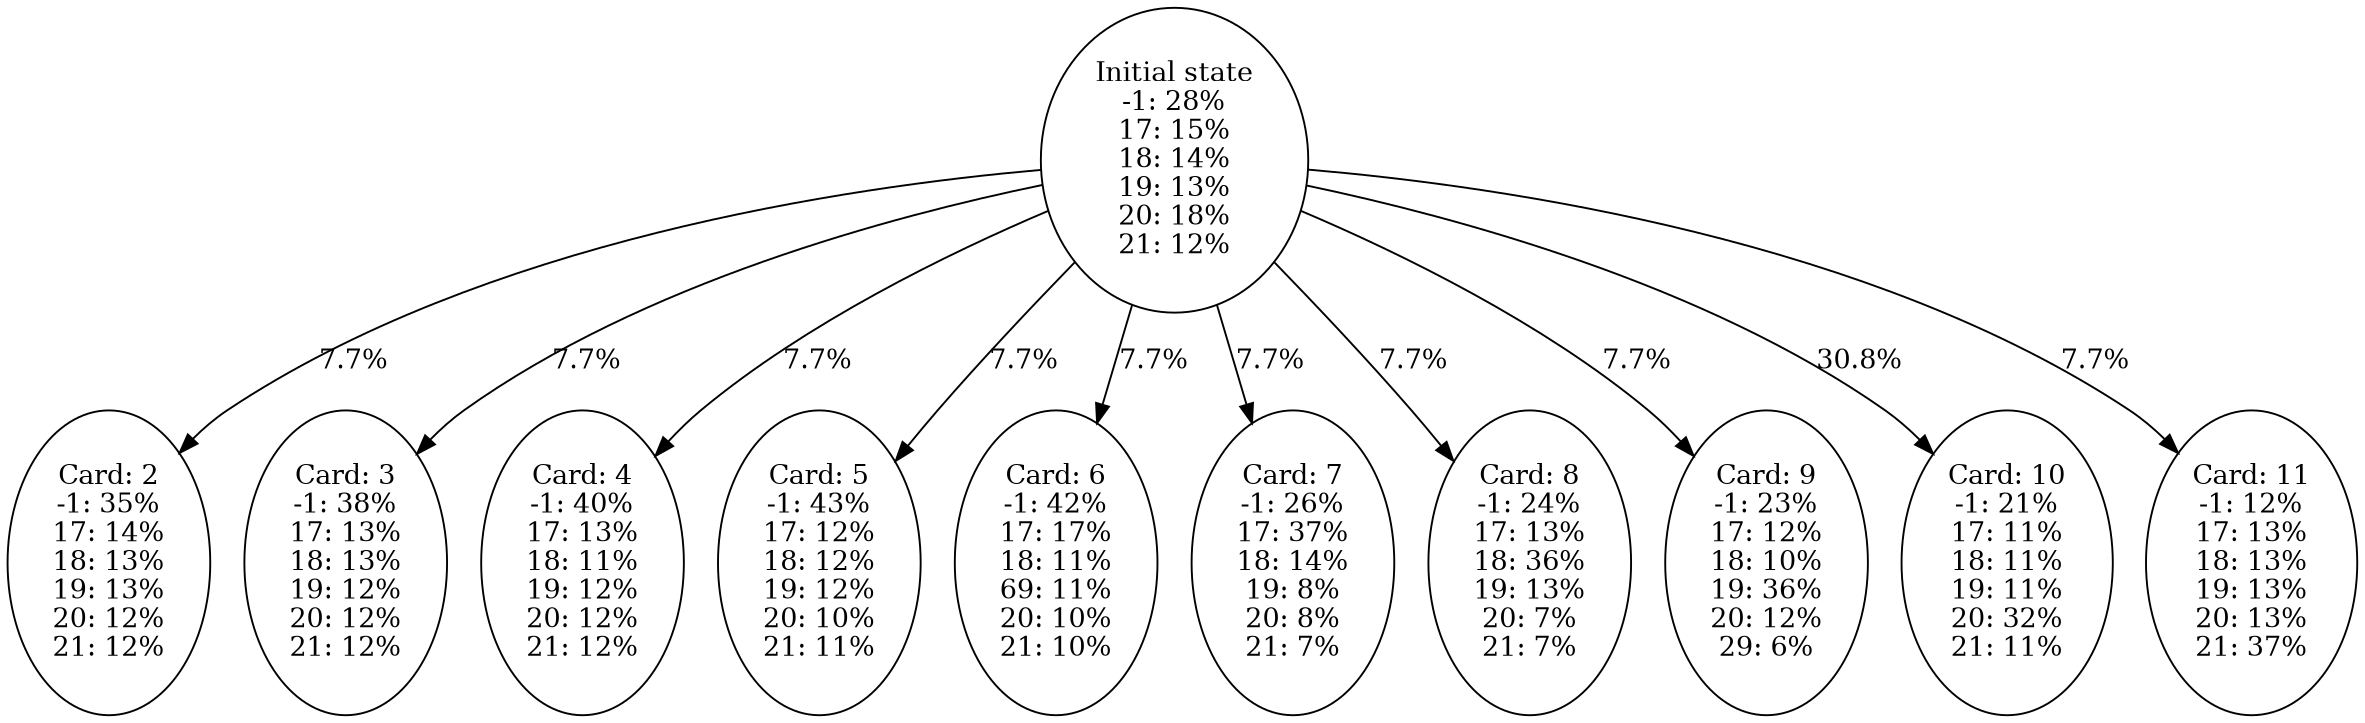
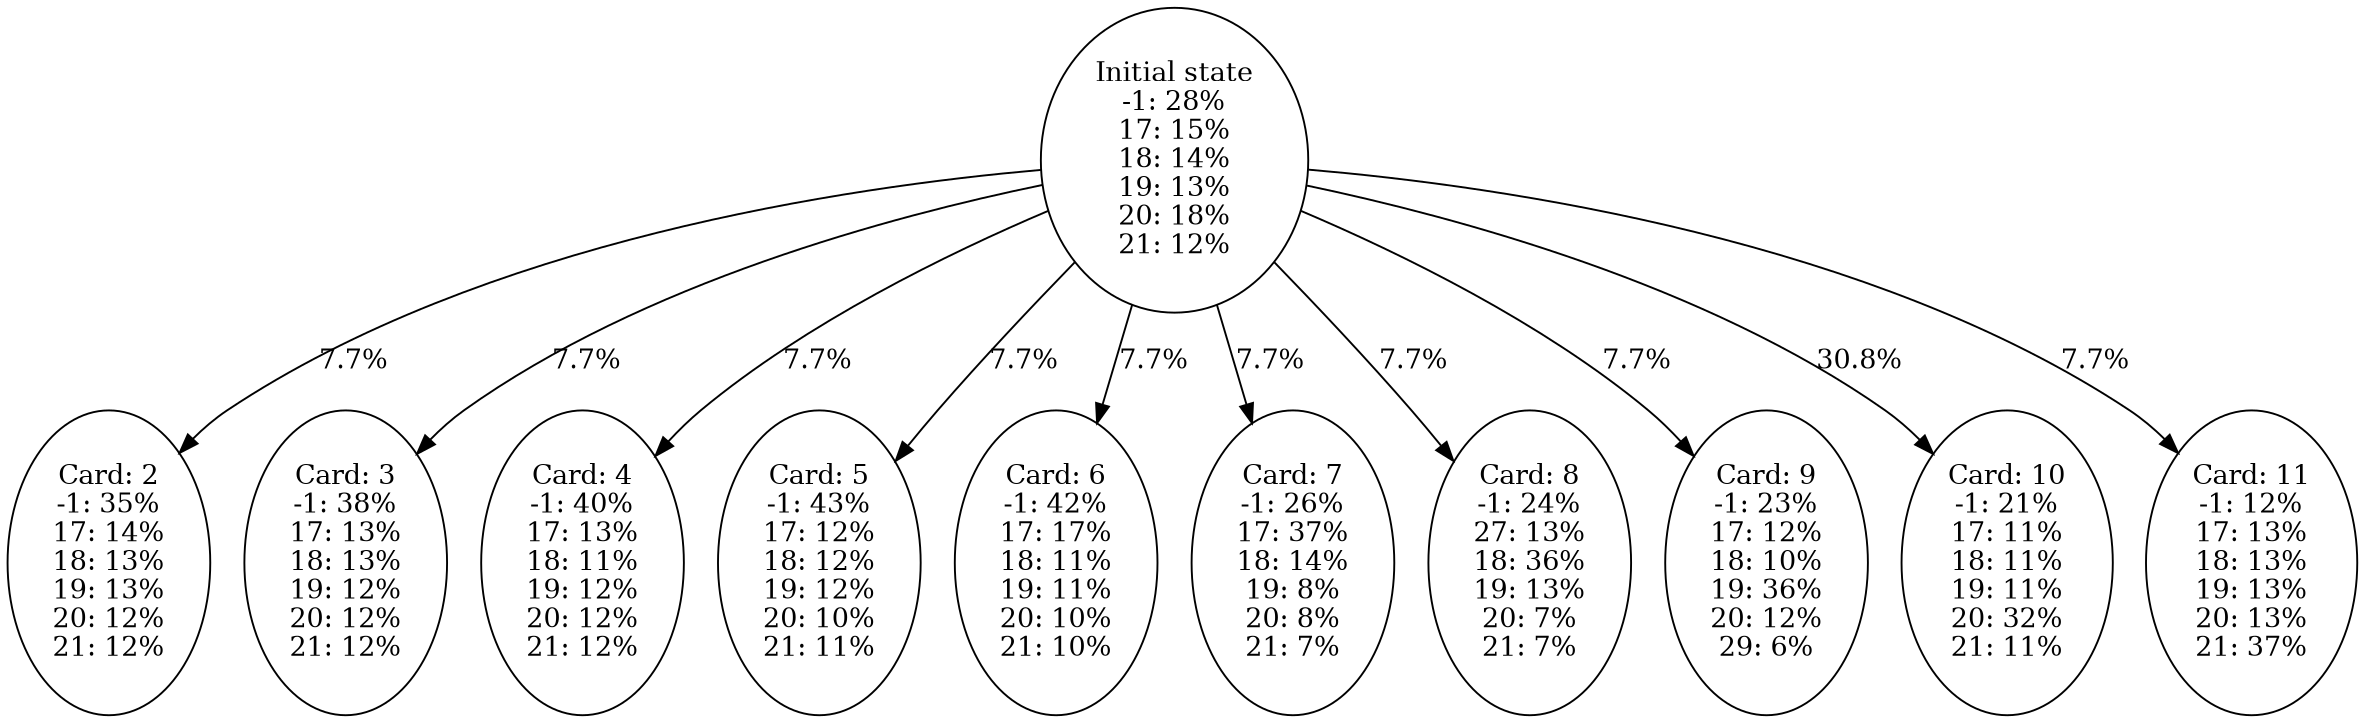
node "Card: 6 -1: 42% 17: 17% 18: 11% 69: 11% 20: 10% 21: 10%": label "Card: 6 -1: 42% 17: 17% 18: 11% 69: 11% 20: 10% 21: 10%" -> "Card: 6 -1: 42% 17: 17% 18: 11% 19: 11% 20: 10% 21: 10%"
node "Card: 8 -1: 24% 17: 13% 18: 36% 19: 13% 20: 7% 21: 7%": label "Card: 8 -1: 24% 17: 13% 18: 36% 19: 13% 20: 7% 21: 7%" -> "Card: 8 -1: 24% 27: 13% 18: 36% 19: 13% 20: 7% 21: 7%"
